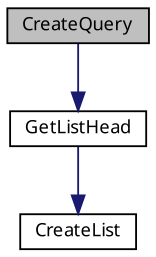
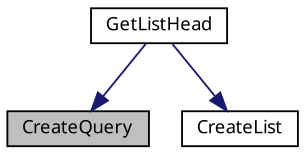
edge "CreateQuery" -> "GetListHead": reversed
